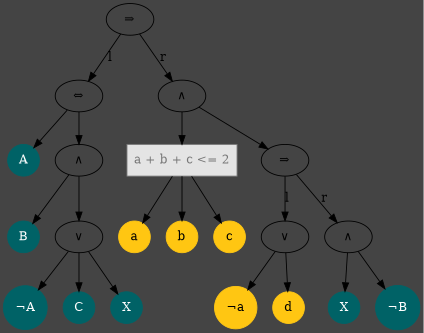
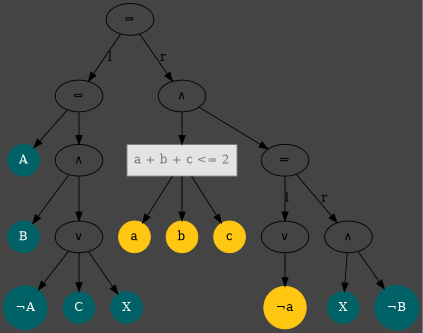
node "d": removed
